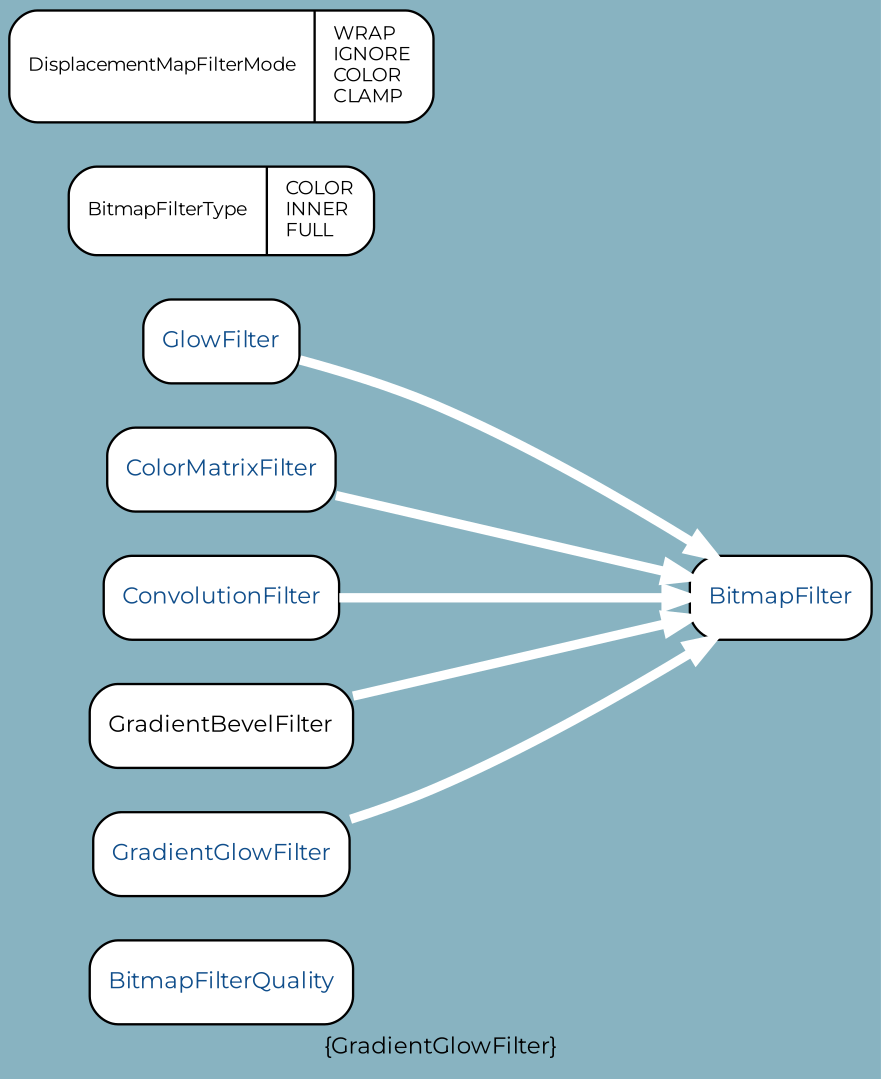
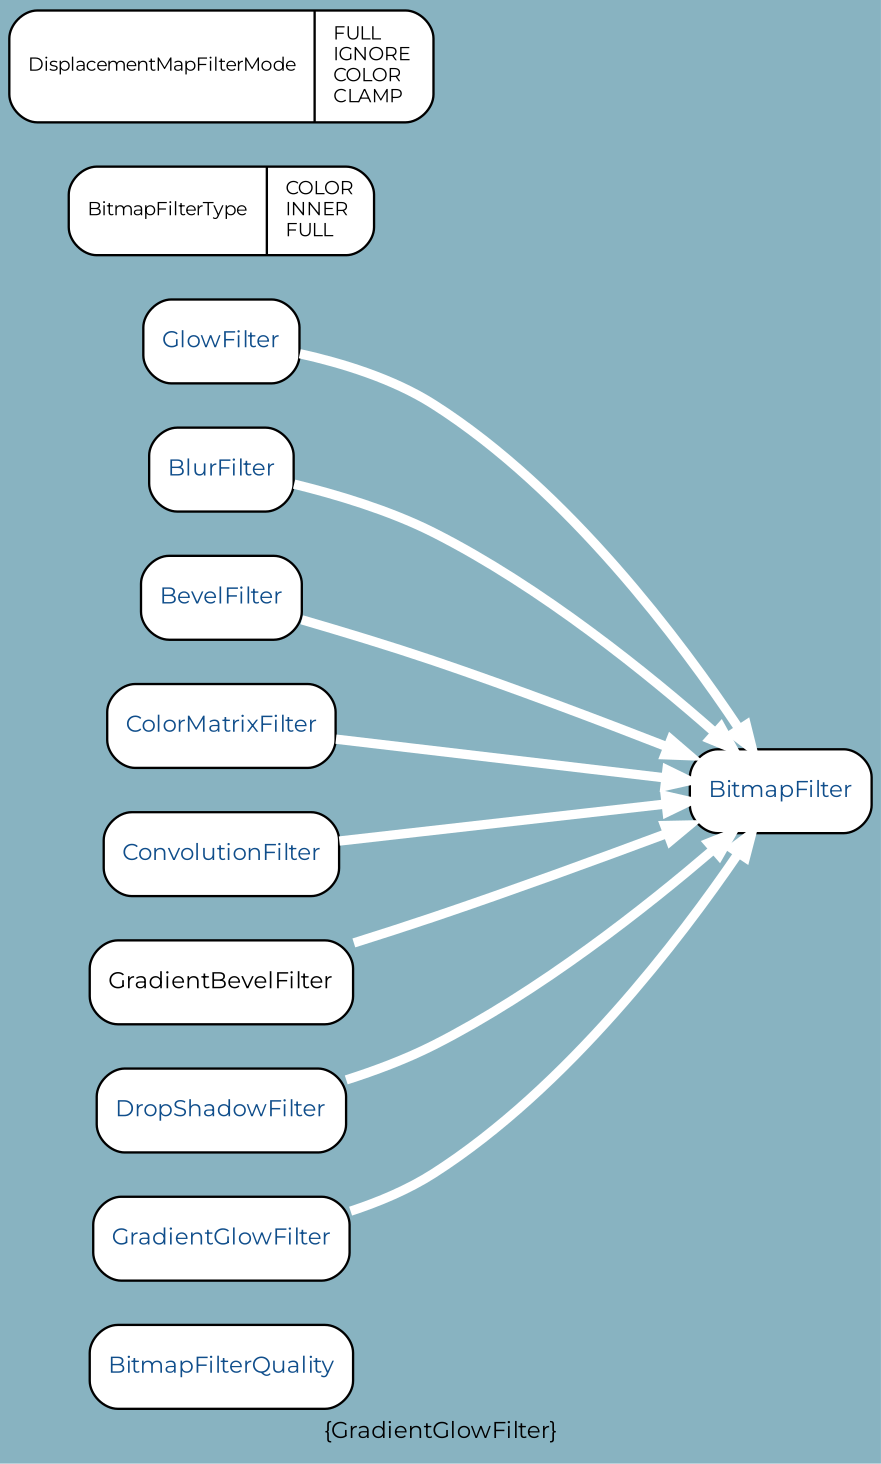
node "DisplacementMapFilterMode": text "WRAP" -> "FULL"
node "BlurFilter": added
node "BevelFilter": added
node "DropShadowFilter": added
